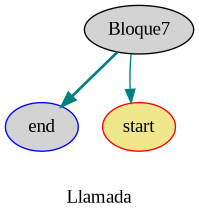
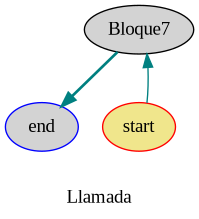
edge "Bloque7" -> "start": reversed
